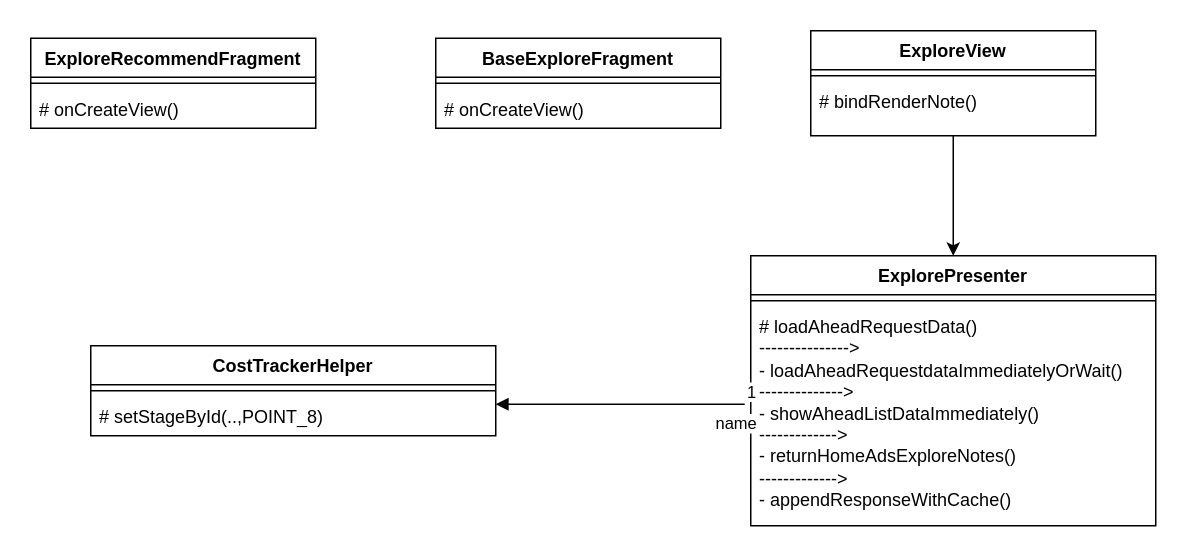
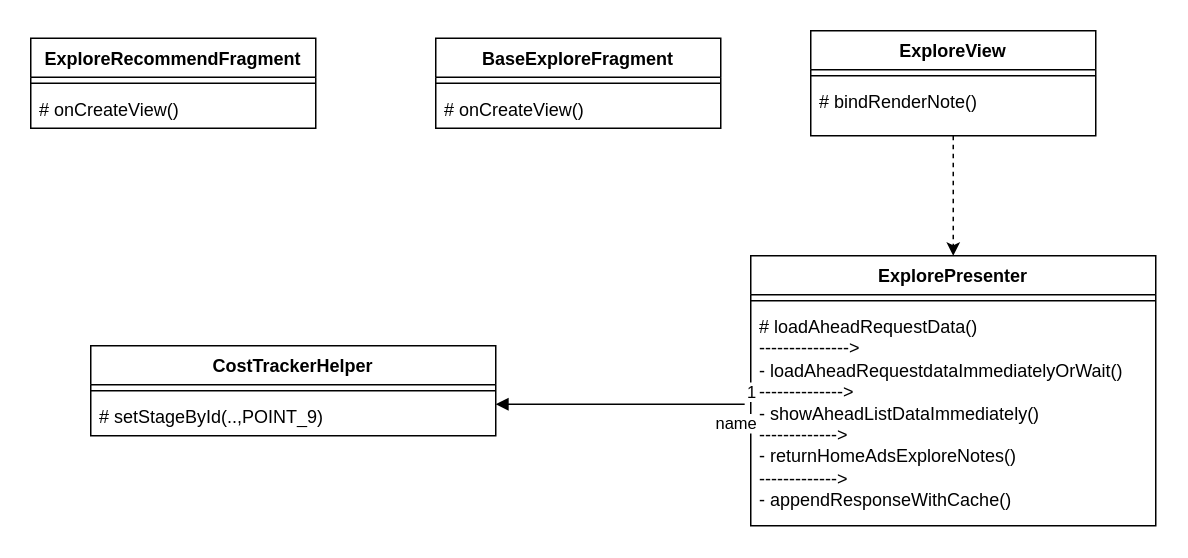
edge "ExploreView" -> "ExplorePresenter": style solid -> dashed
node "# setStageById(..,POINT_8)": label "# setStageById(..,POINT_8)" -> "# setStageById(..,POINT_9)"
